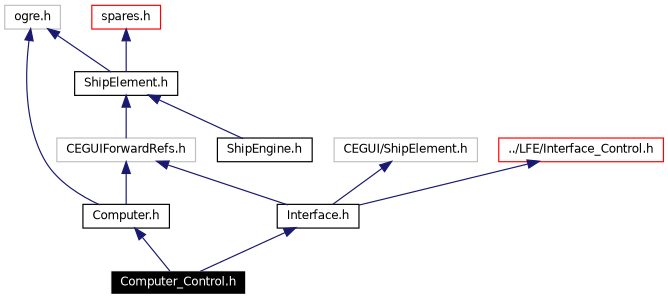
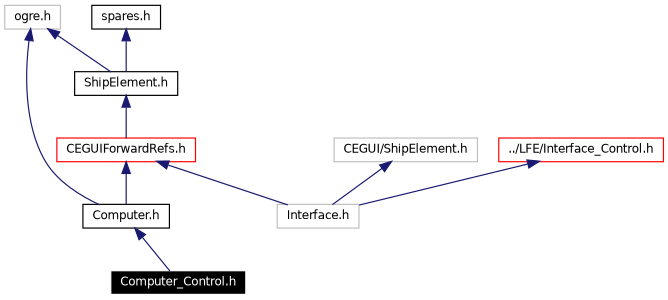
node "spares.h": color red -> black
node "CEGUIForwardRefs.h": color grey75 -> red
node "ShipEngine.h": removed
node "Interface.h": color black -> grey75
edge "Computer_Control.h" -> "Interface.h": removed
